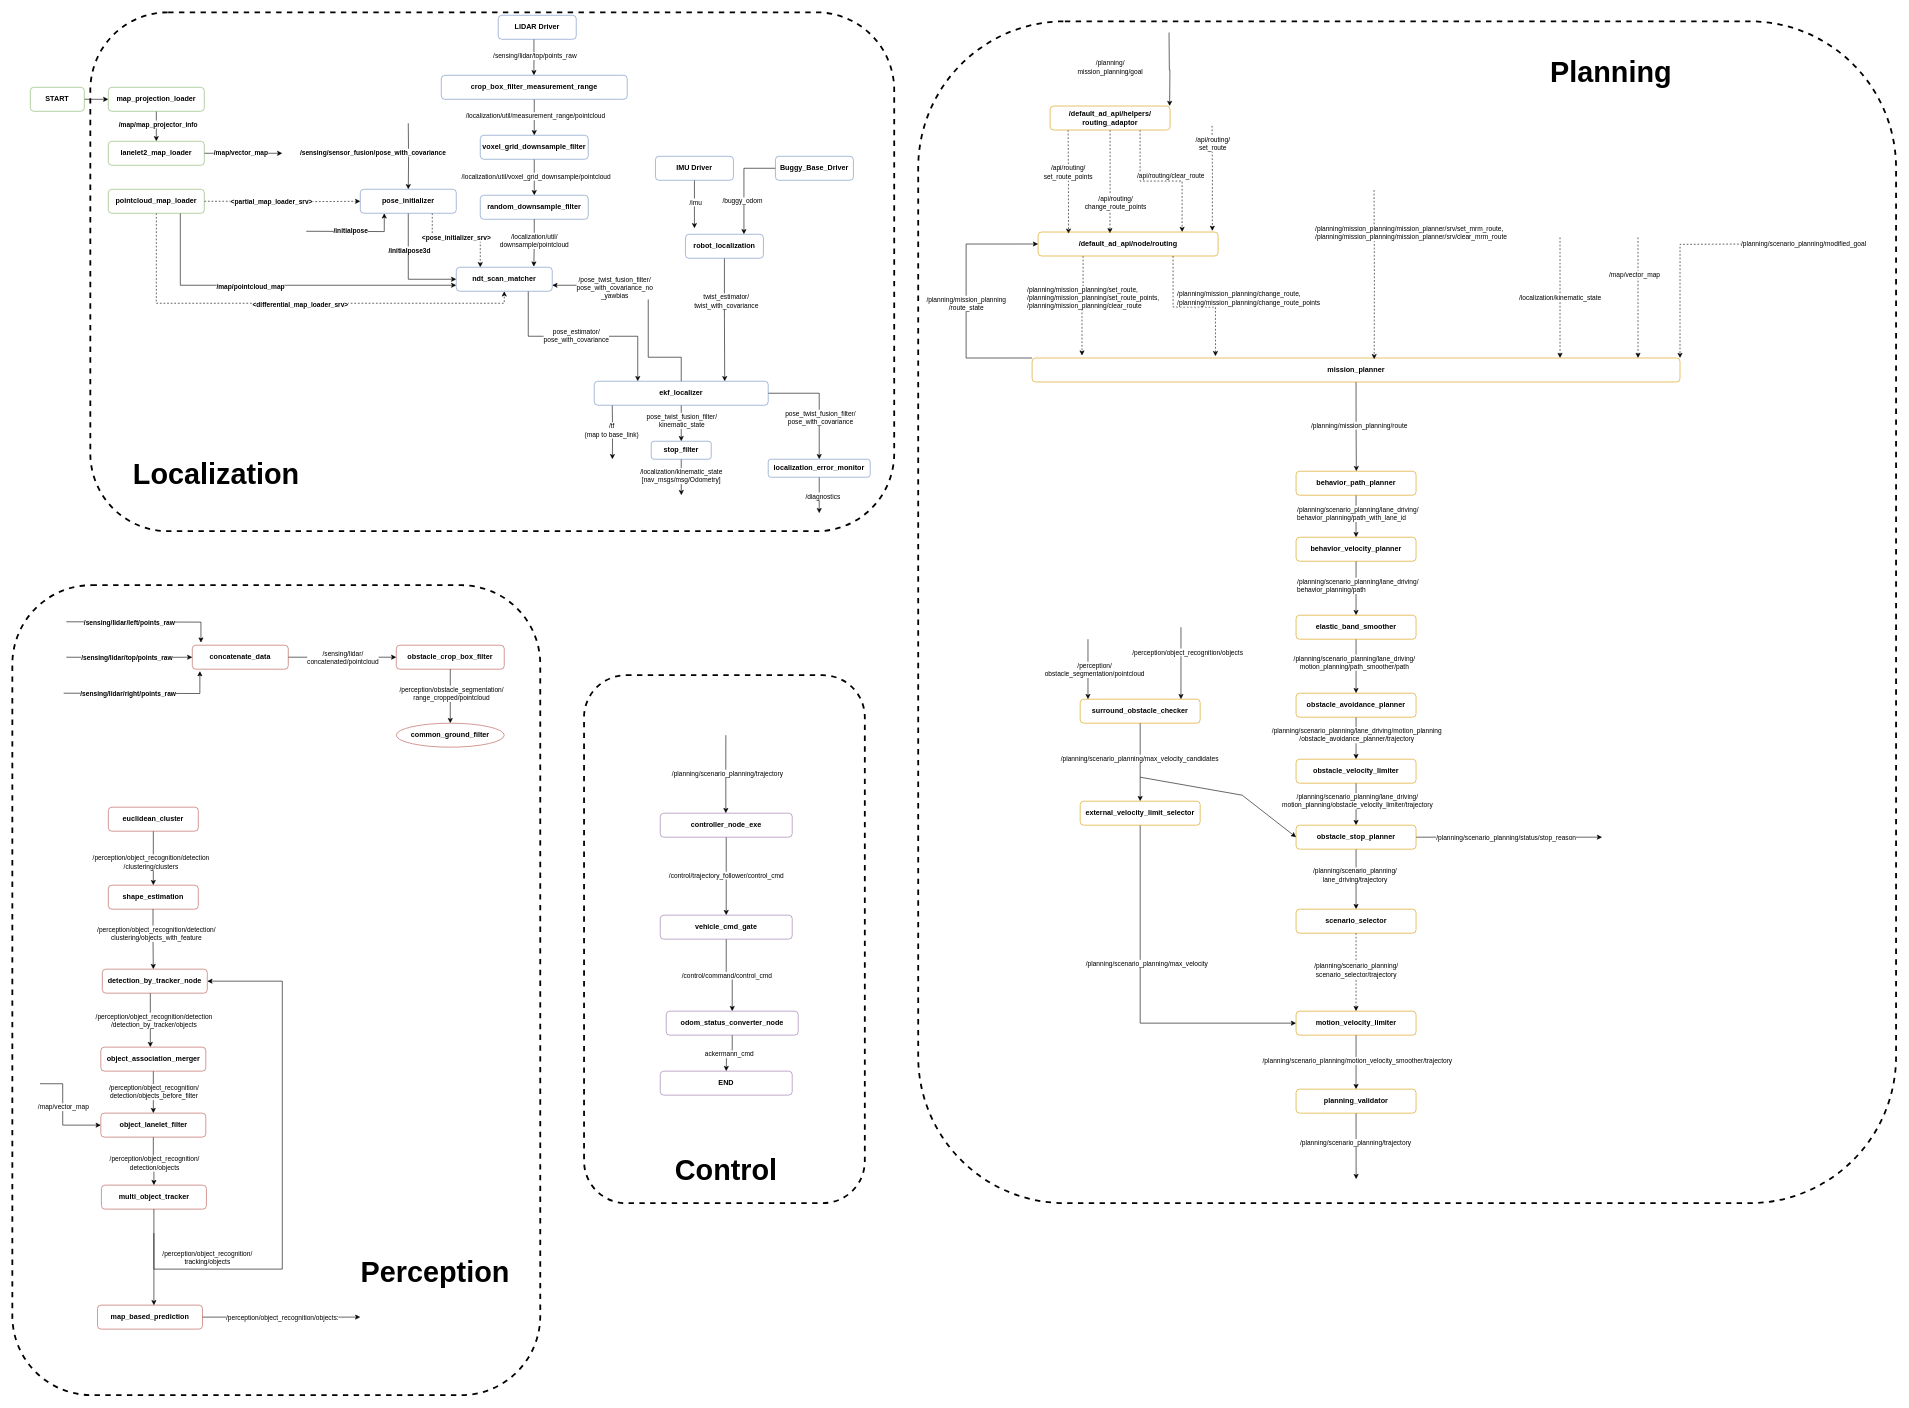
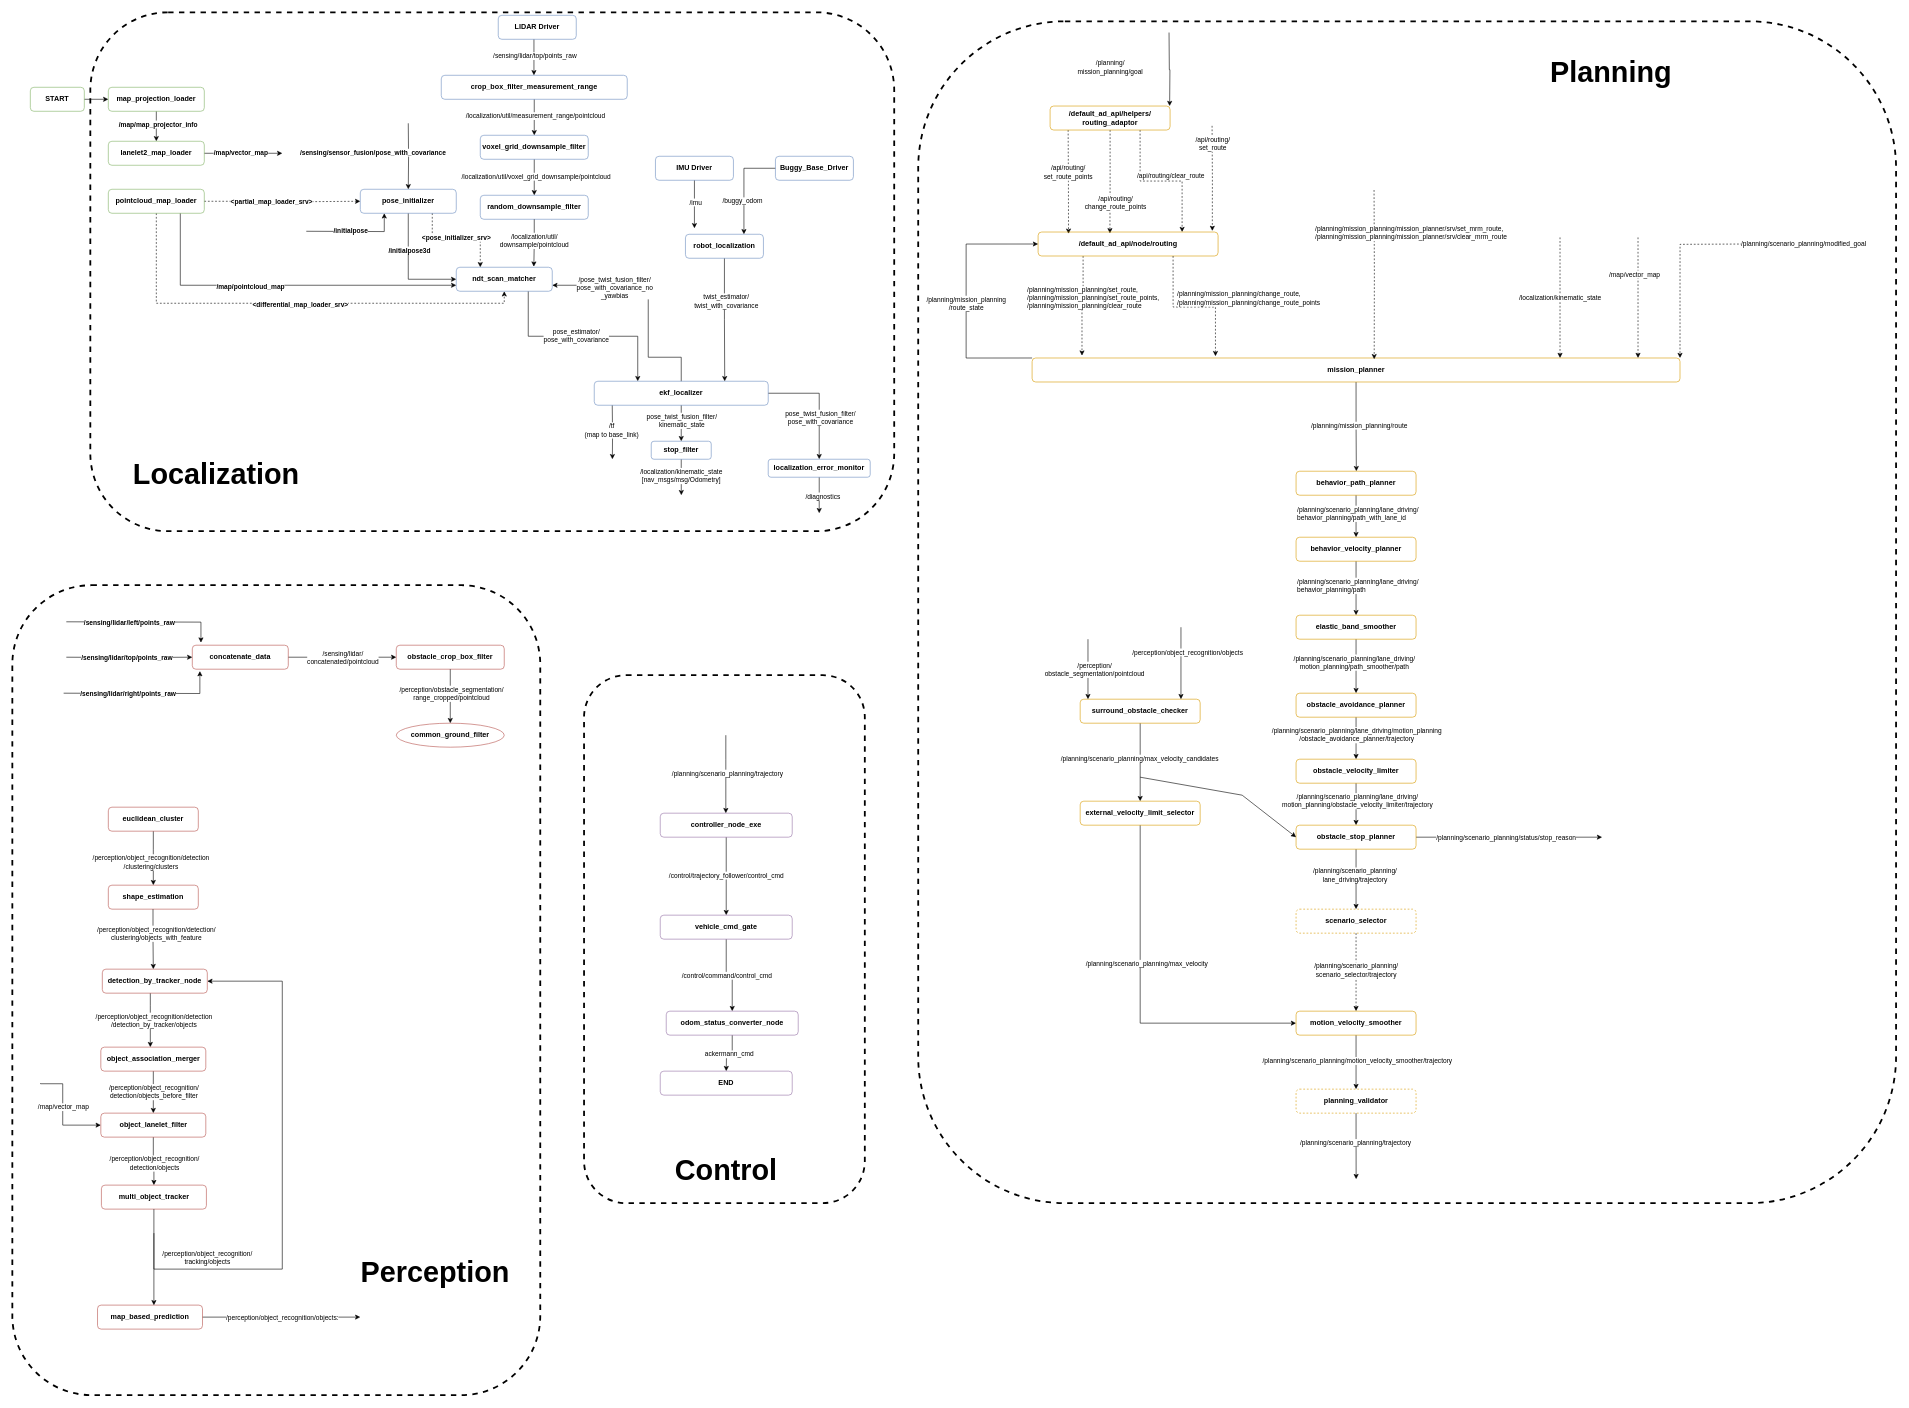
node "scenario_selector": style solid -> dashed
node "motion_velocity_limiter": label "motion_velocity_limiter" -> "motion_velocity_smoother"
node "planning_validator": style solid -> dashed
